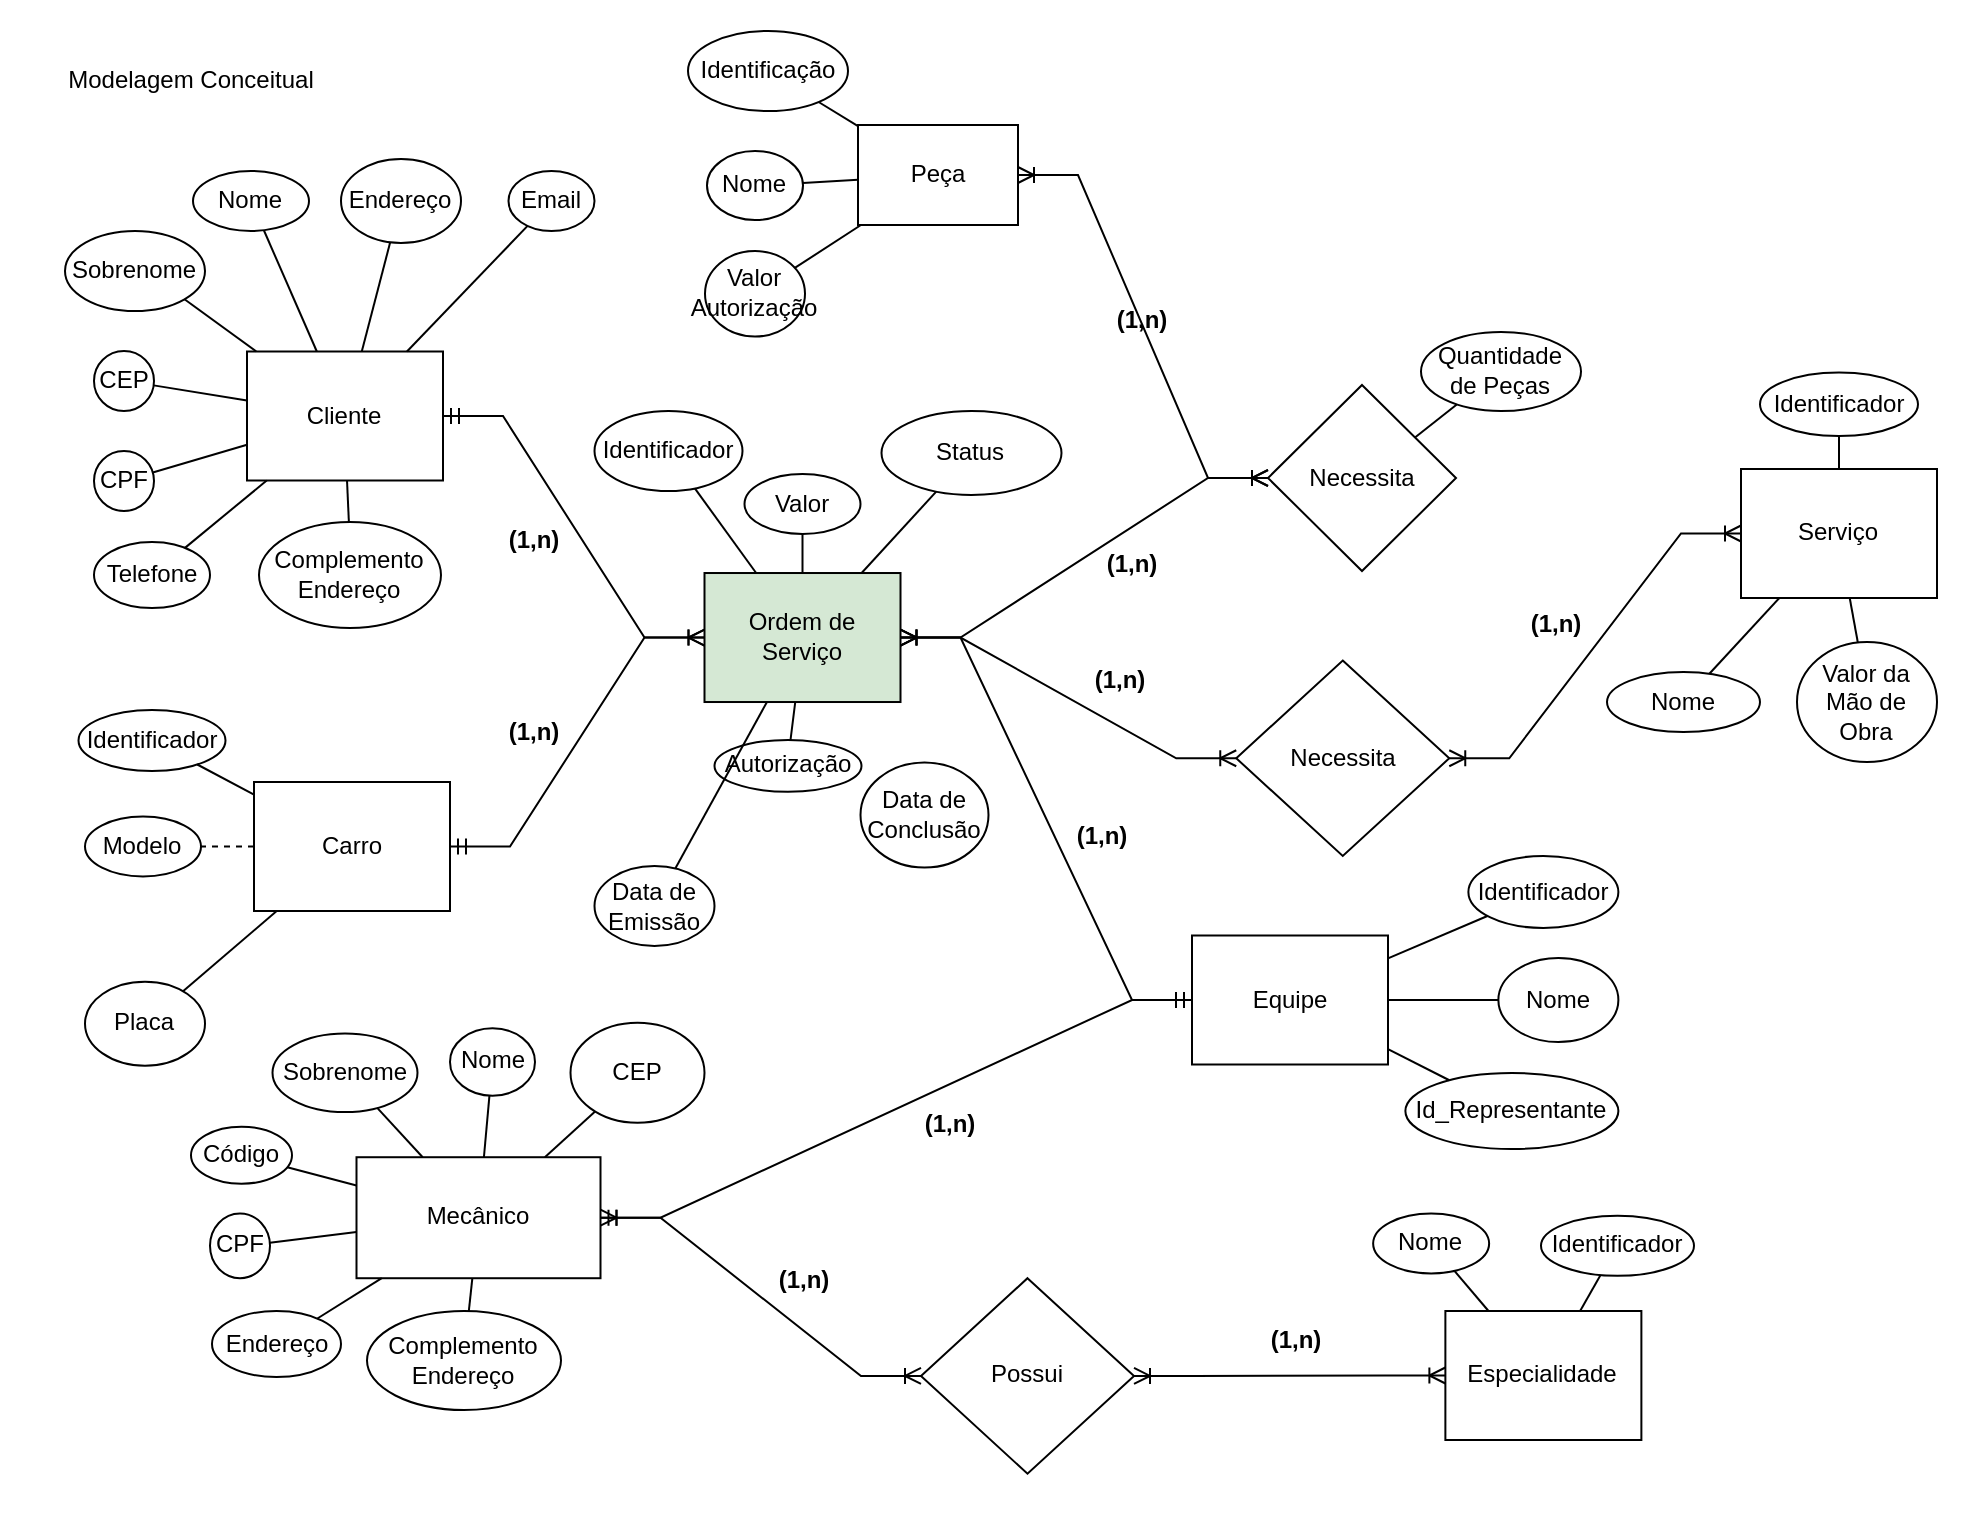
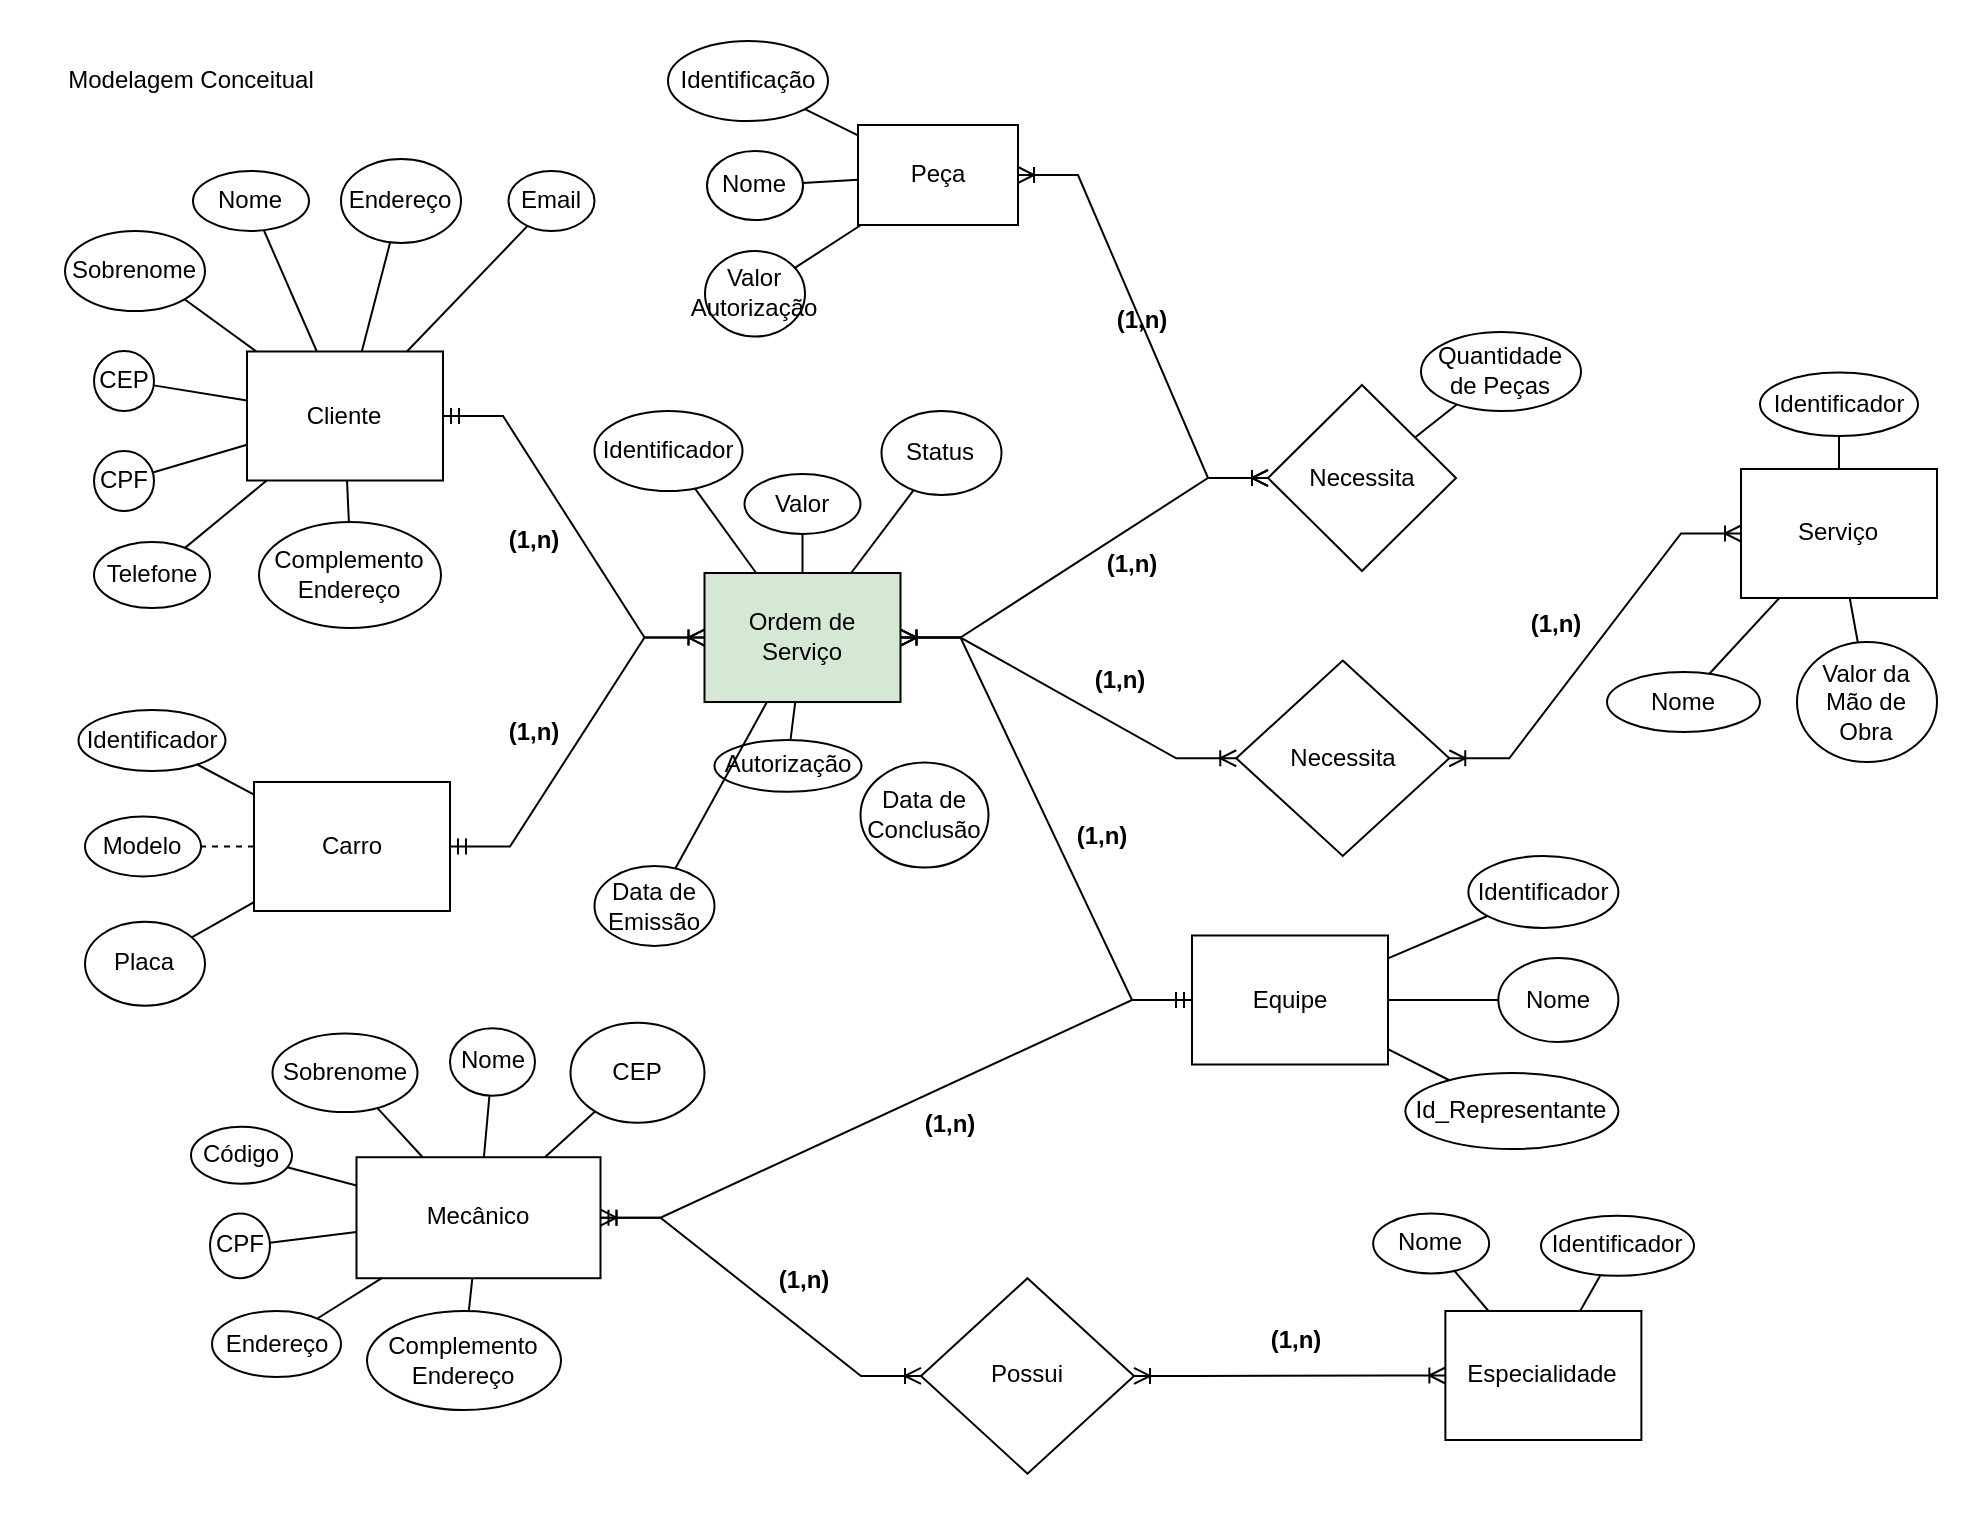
node "Identificação": moved (768, 71) -> (748, 81)
node "Status": size 180x84 -> 120x84
node "Placa": moved (145, 1024) -> (145, 964)
